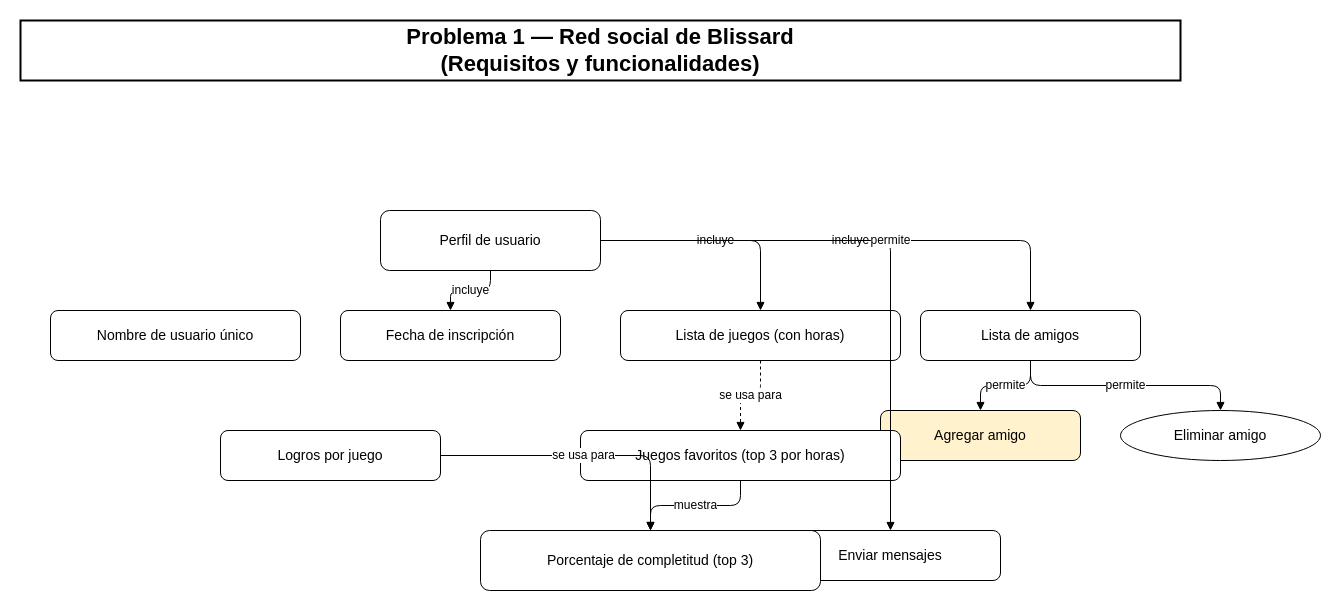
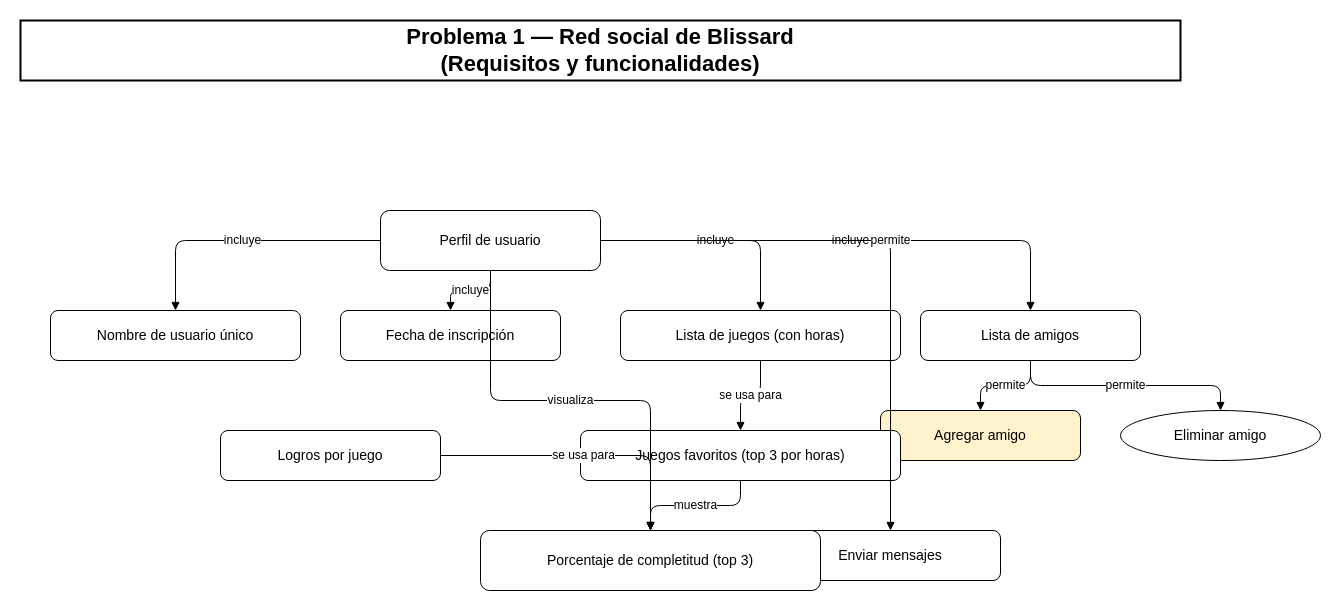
edge "Perfil de usuario" -> "Nombre de usuario único": added, label "incluye"
edge "Lista de juegos (con horas)" -> "Juegos favoritos (top 3 por horas)": style dashed -> solid
edge "Perfil de usuario" -> "Porcentaje de completitud (top 3)": added, label "visualiza"
